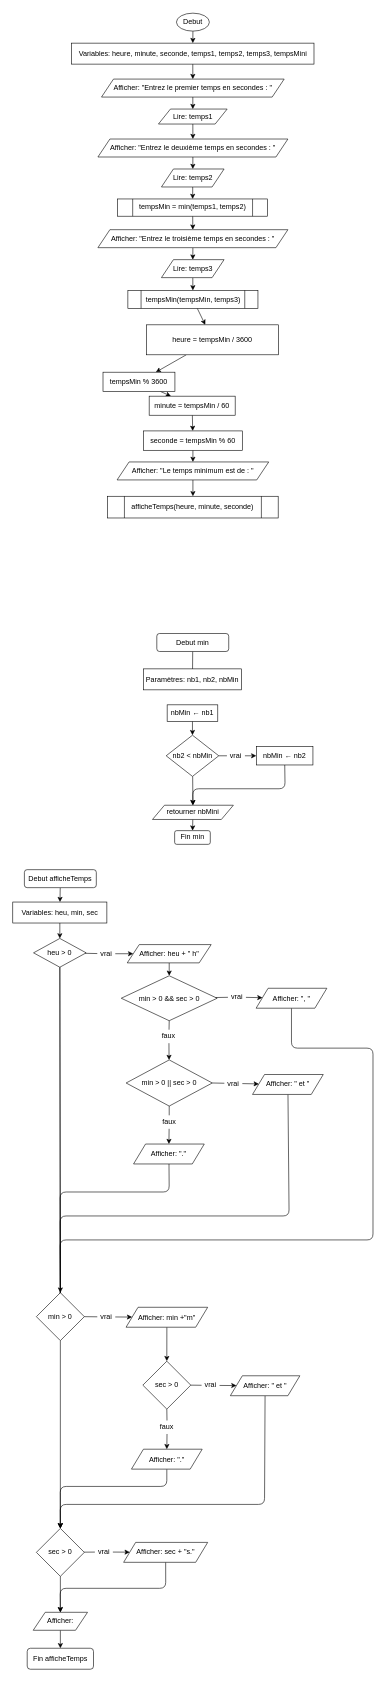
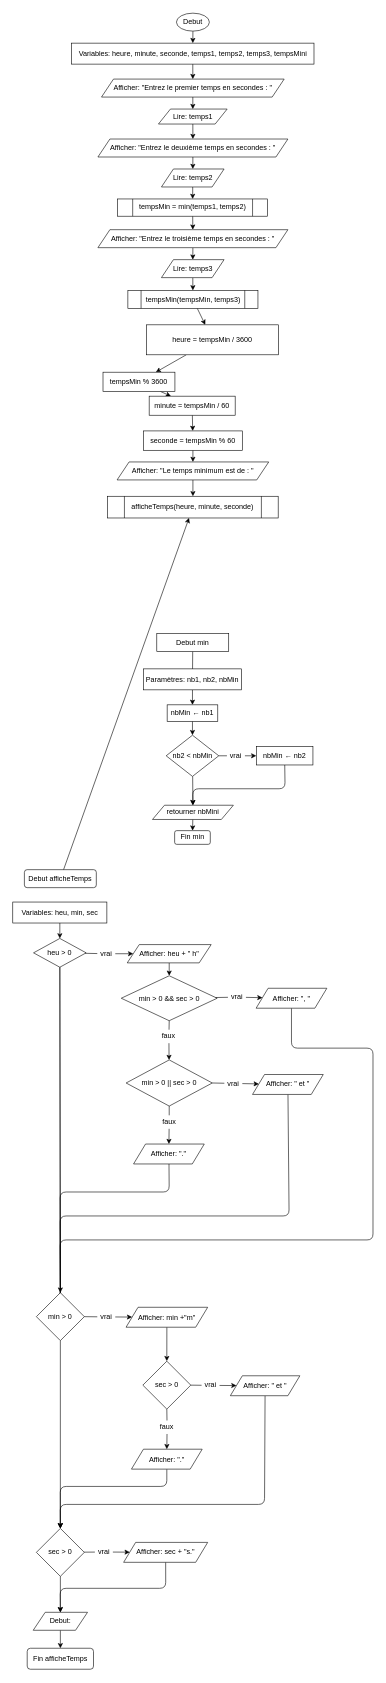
node "Debut min": shape rounded rectangle -> rectangle
edge "Paramètres: nb1, nb2, nbMin" -> "nbMin ← nb1": added
edge "Debut afficheTemps" -> "Variables: heu, min, sec": now "Debut afficheTemps" -> "afficheTemps(heure, minute, seconde)"
node "Afficher:": label "Afficher:" -> "Debut:"
